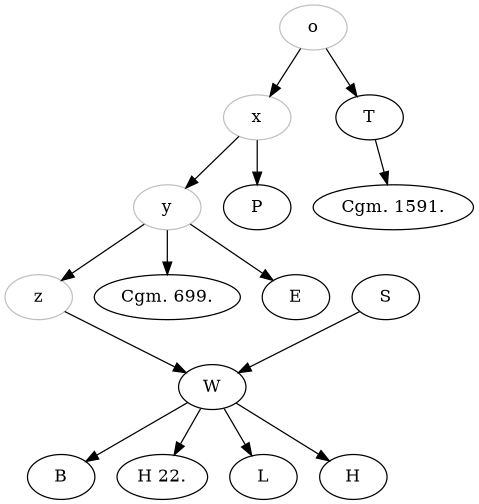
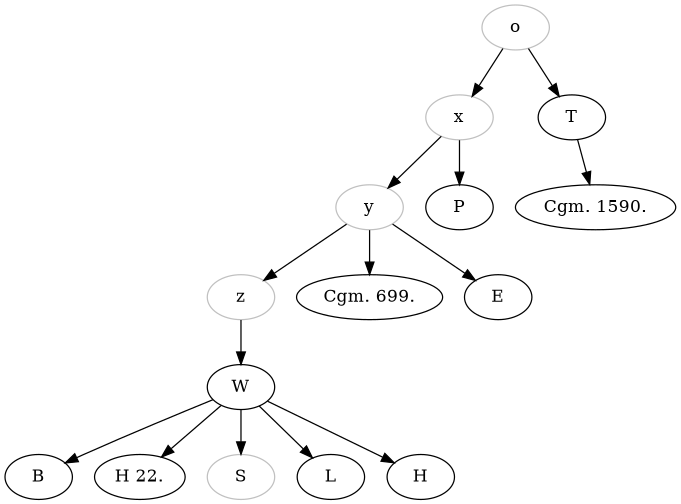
node "Cgm. 1591.": label "Cgm. 1591." -> "Cgm. 1590."
node "S": color black -> grey
edge "S" -> "W": reversed
